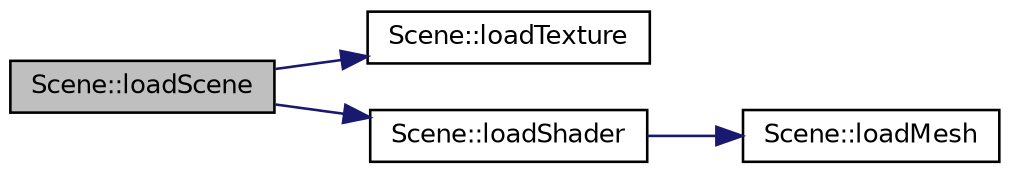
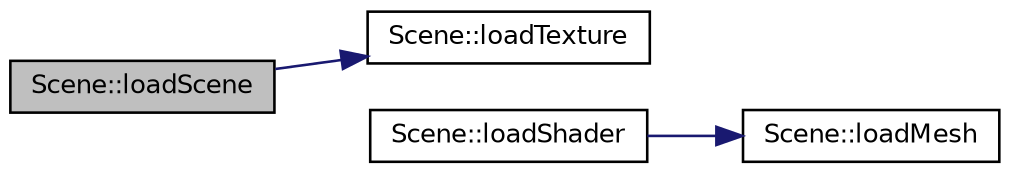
edge "Scene::loadScene" -> "Scene::loadShader": removed
